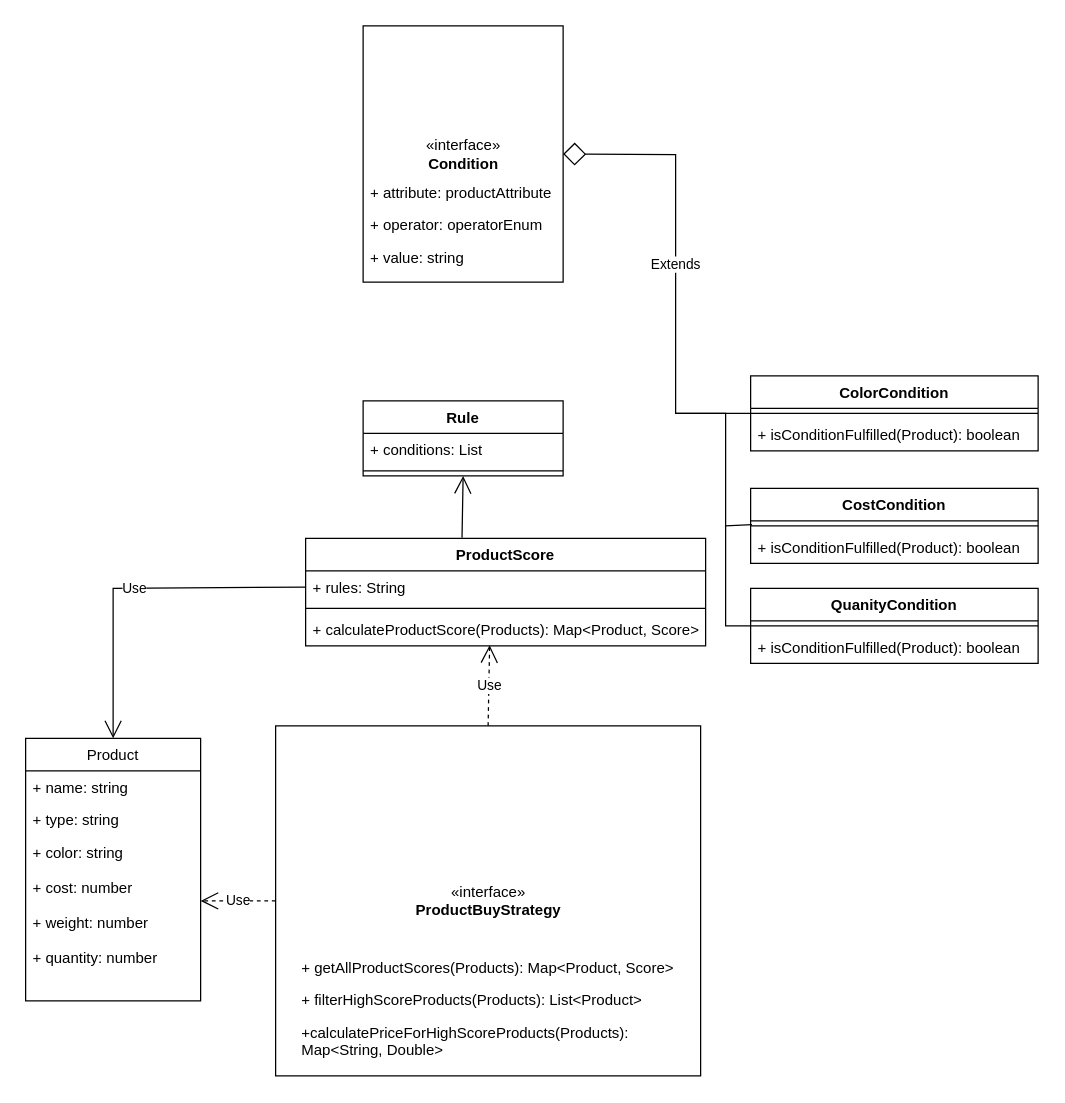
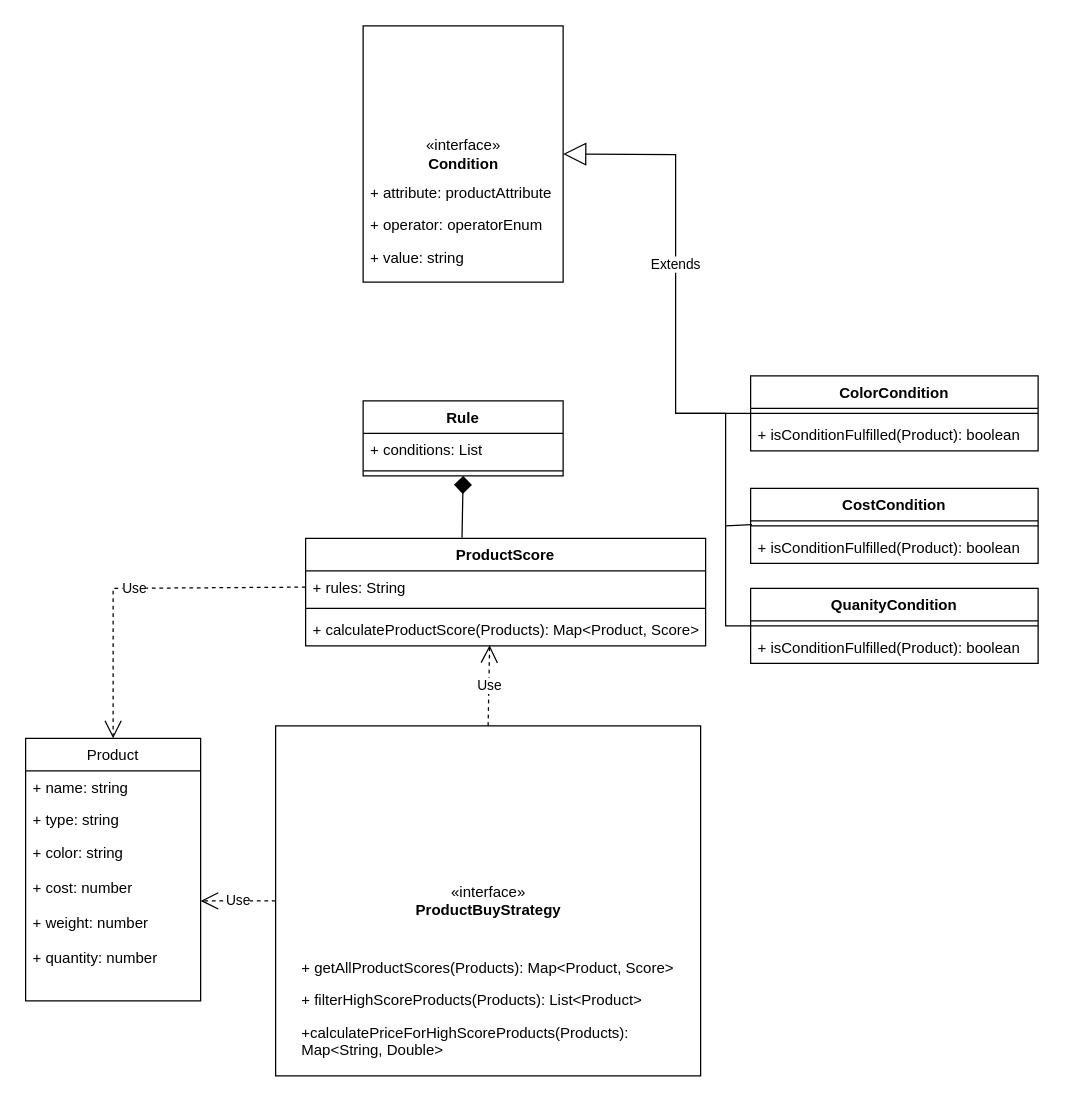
edge "ColorCondition" -> "«interface» Condition": arrowhead diamond -> block
edge "ProductScore" -> "Rule": arrowhead open -> diamond
edge "+ rules: String" -> "Product": style solid -> dashed
